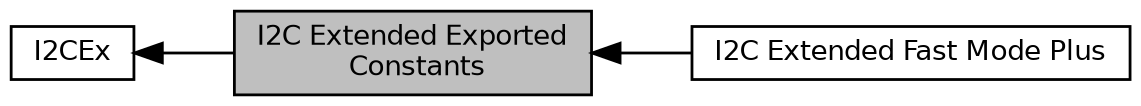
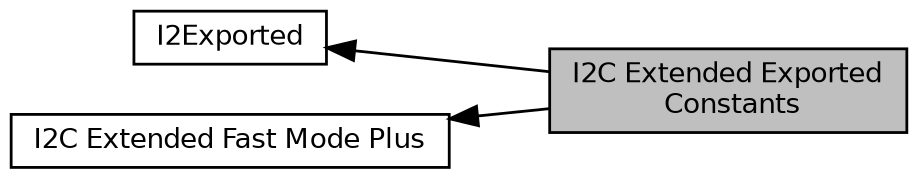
node "I2CEx": label "I2CEx" -> "I2Exported"
edge "I2C Extended Fast Mode Plus" -> "I2C Extended Exported Constants": reversed
